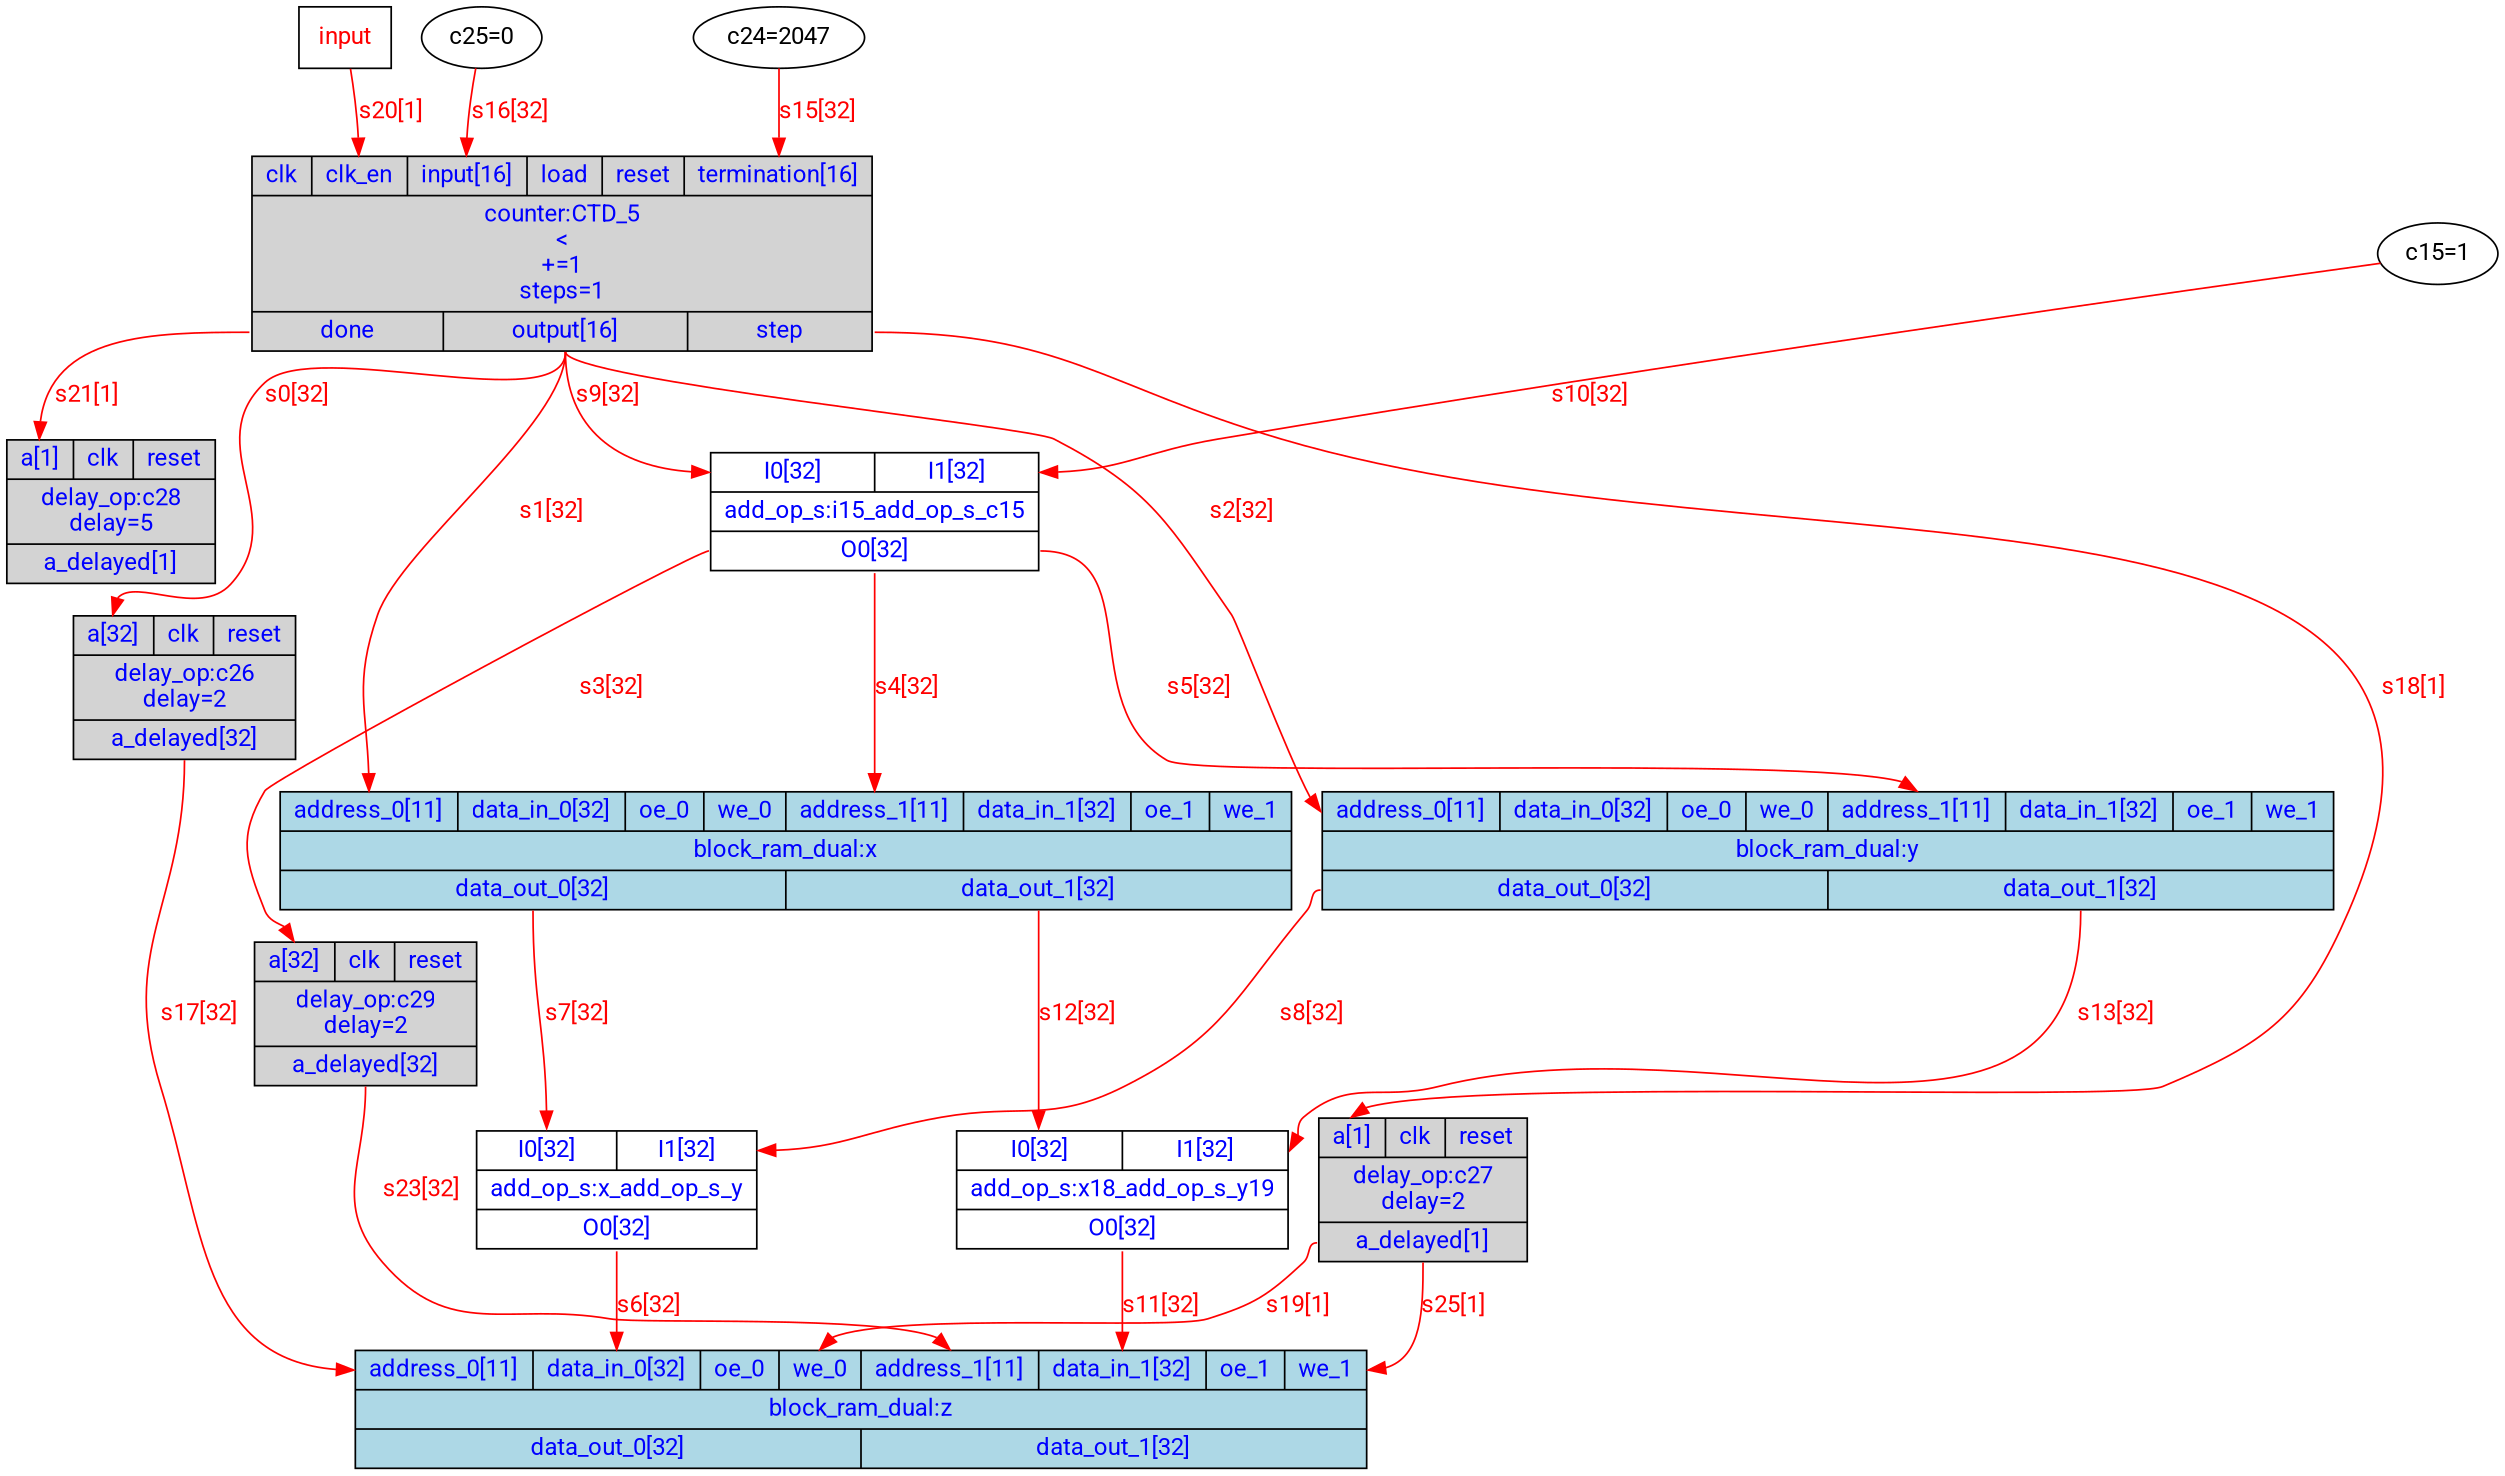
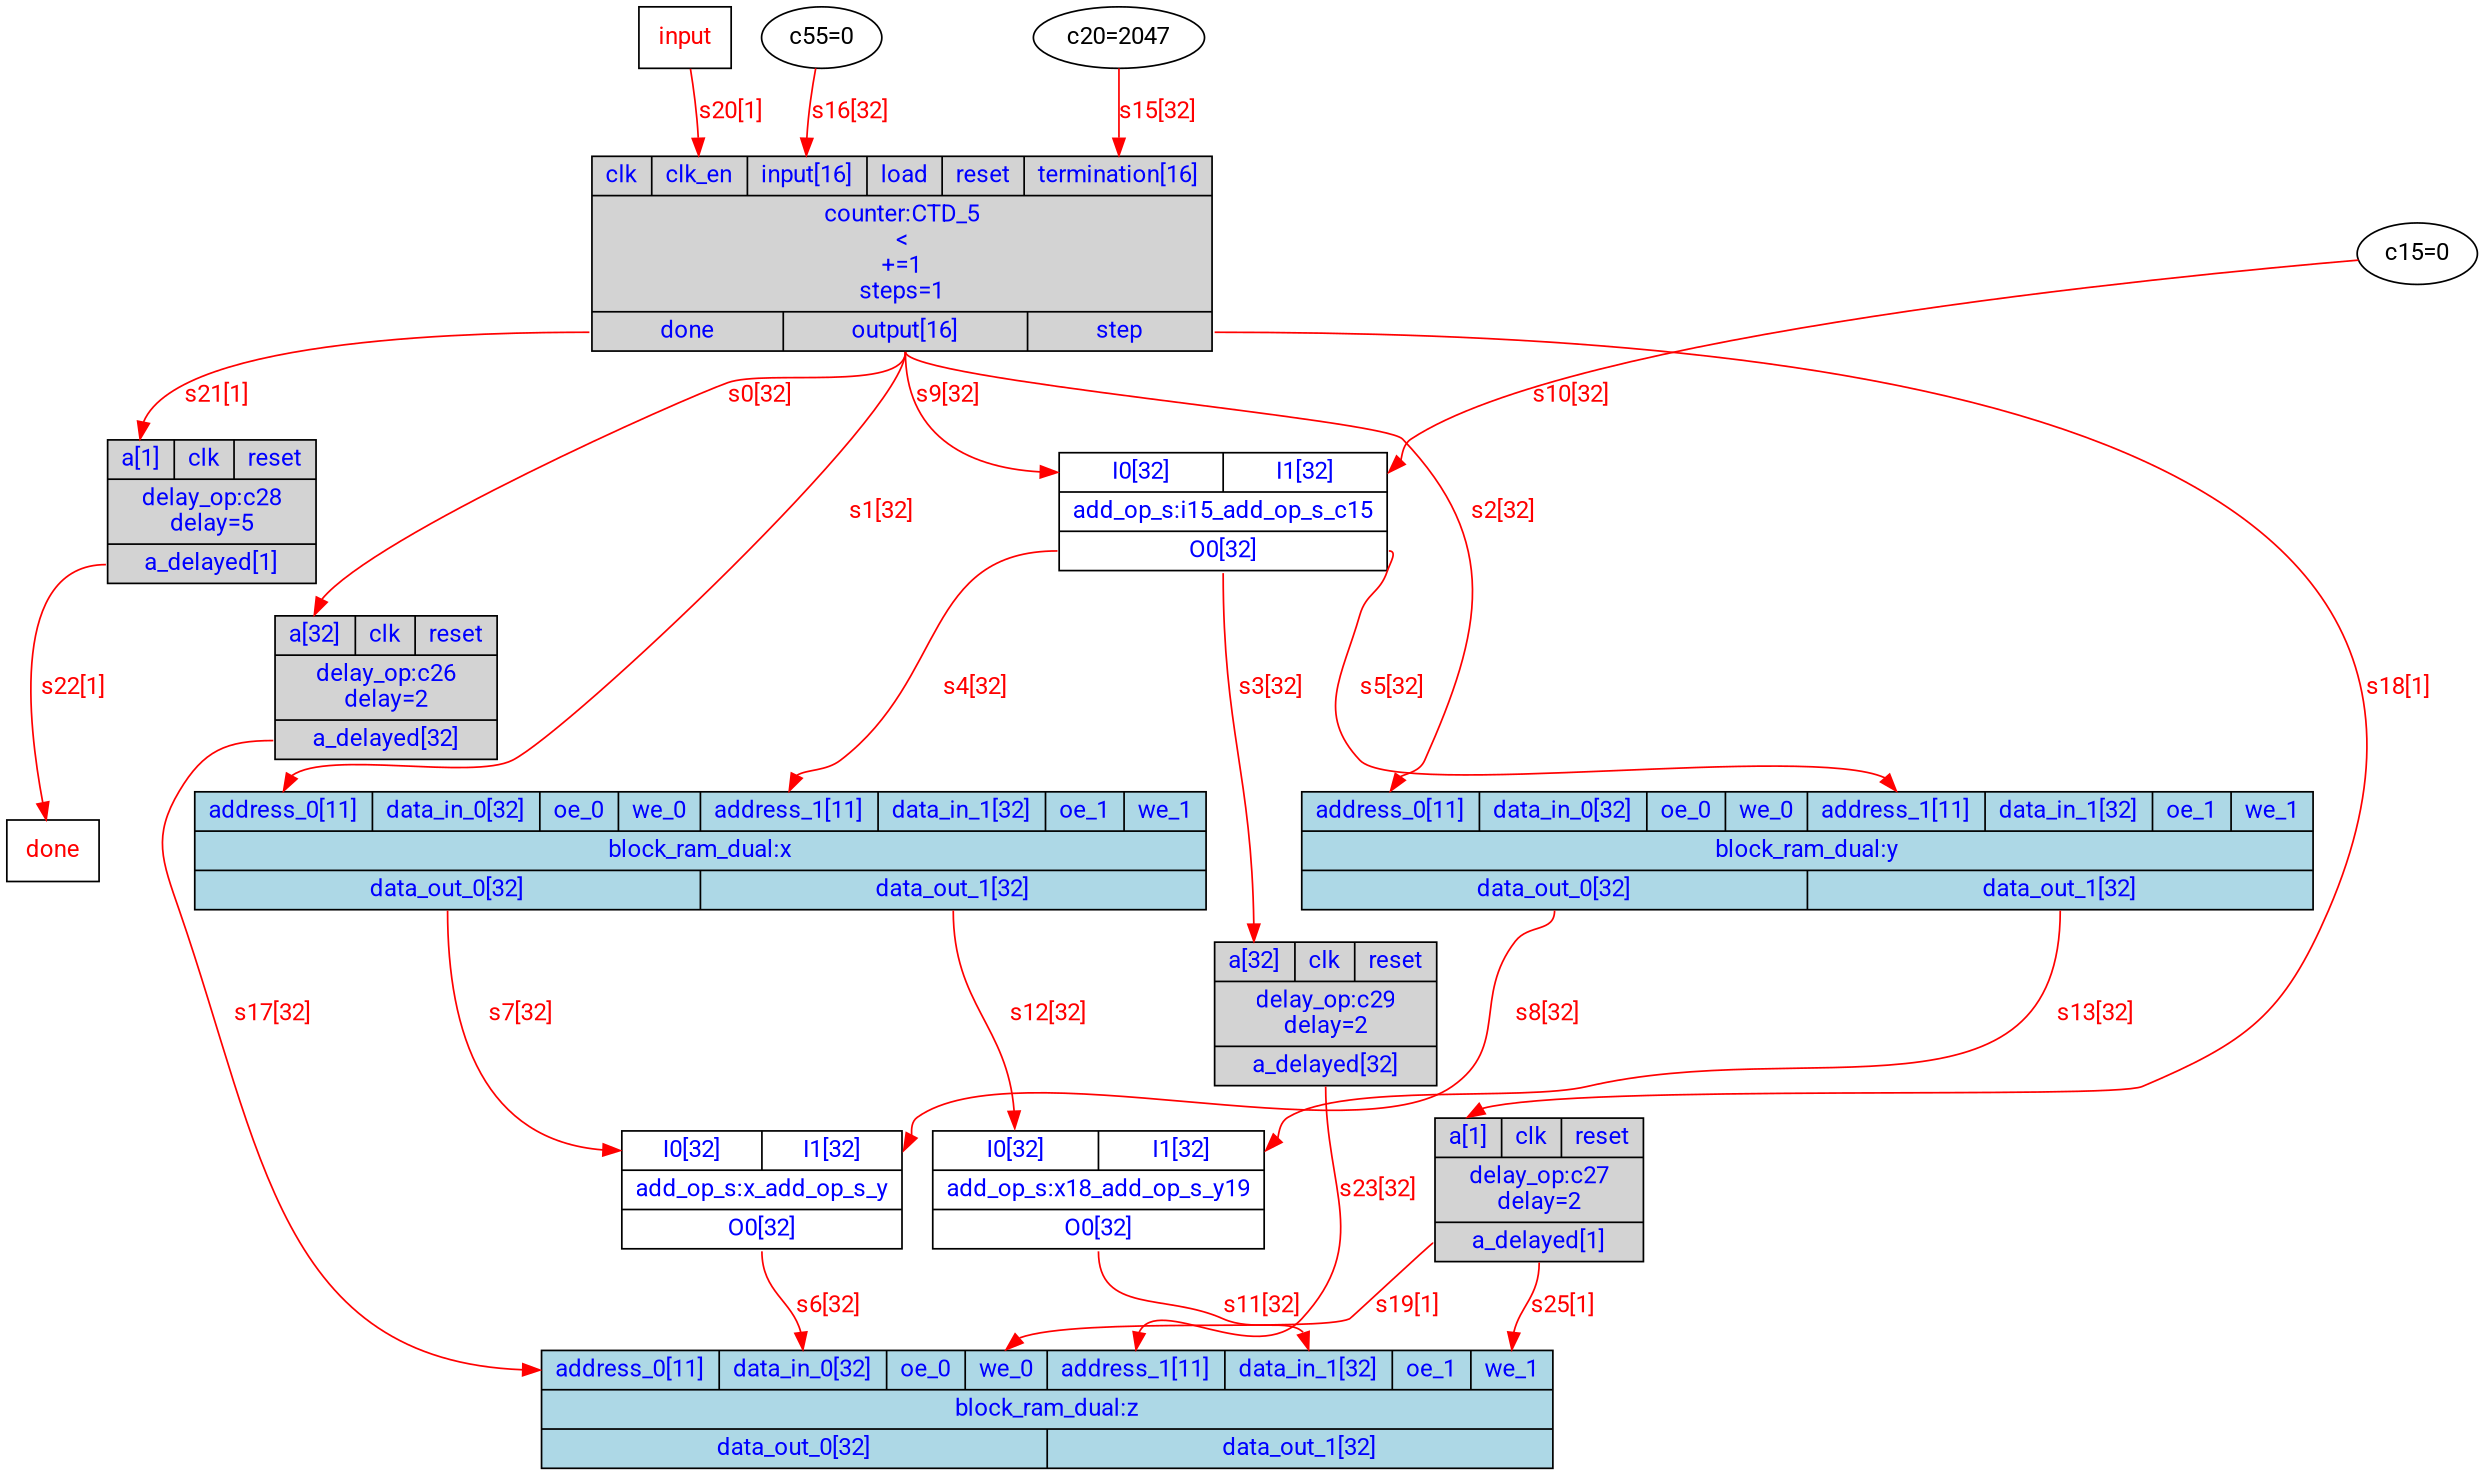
node "c25=0": label "c25=0" -> "c55=0"
node "c24=2047": label "c24=2047" -> "c20=2047"
node "c15=1": label "c15=1" -> "c15=0"
node "done": added
